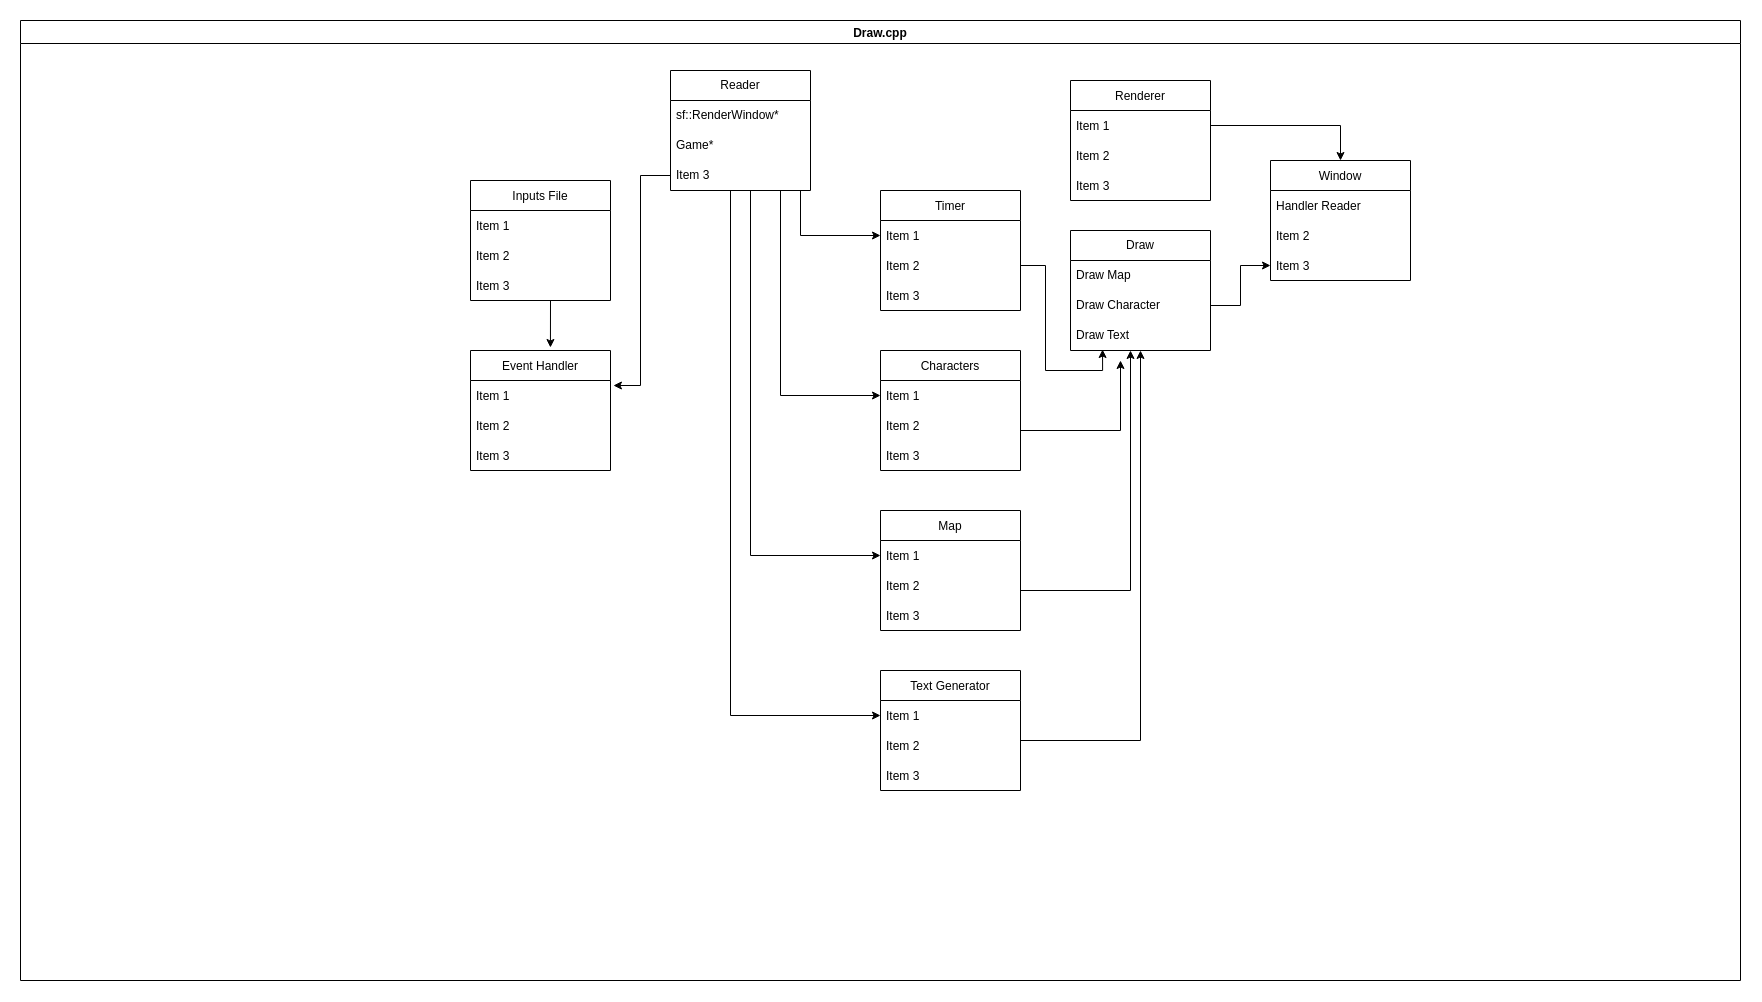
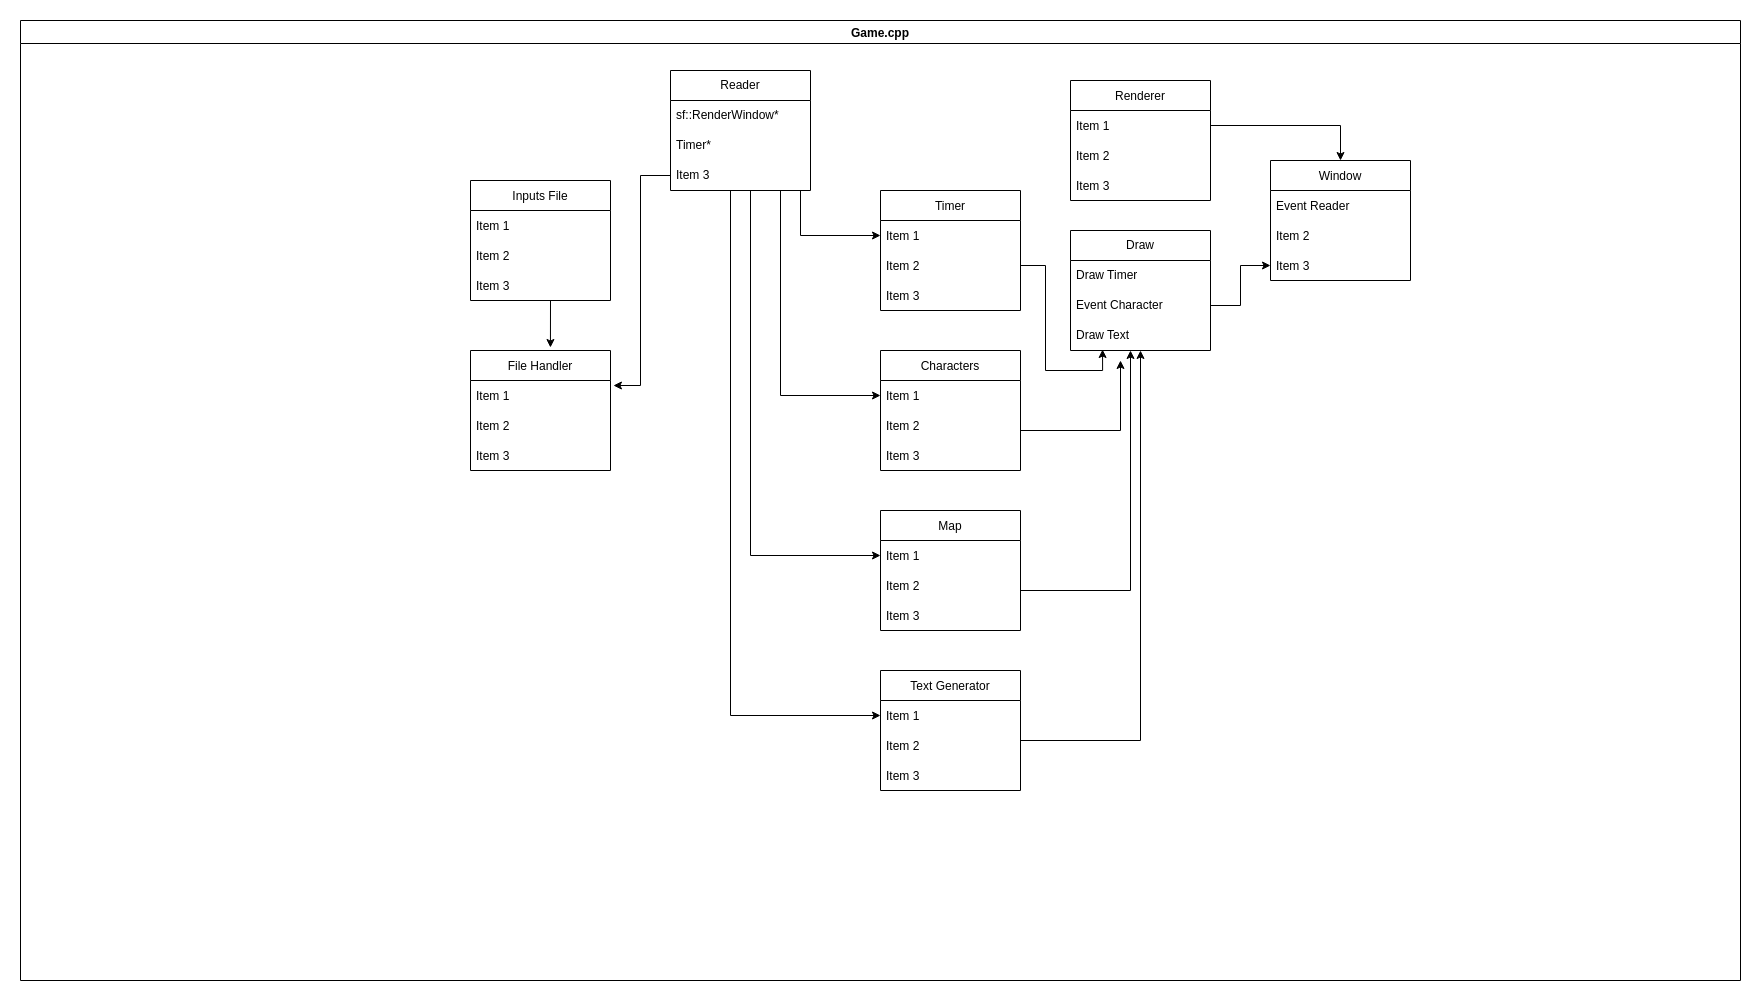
node "Draw.cpp": label "Draw.cpp" -> "Game.cpp"
node "Game*": label "Game*" -> "Timer*"
node "Handler Reader": label "Handler Reader" -> "Event Reader"
node "Draw Map": label "Draw Map" -> "Draw Timer"
node "Draw Character": label "Draw Character" -> "Event Character"
node "Event Handler": label "Event Handler" -> "File Handler"
